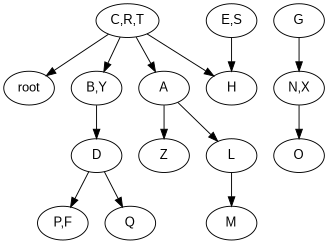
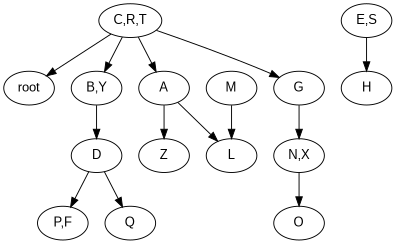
edge "C,R,T" -> "H": now "C,R,T" -> "G"
edge "L" -> "M": reversed
